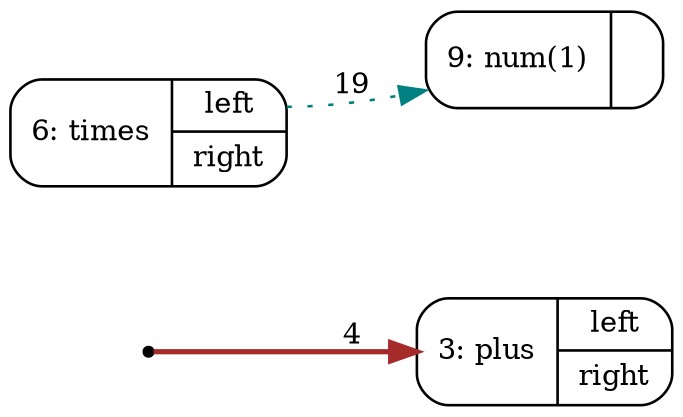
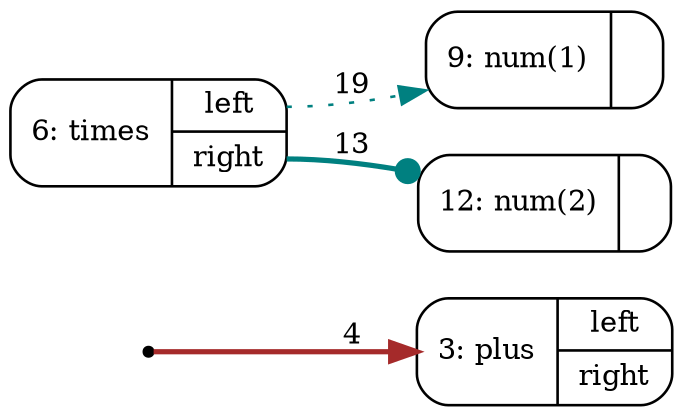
node "12: num(2)": added
